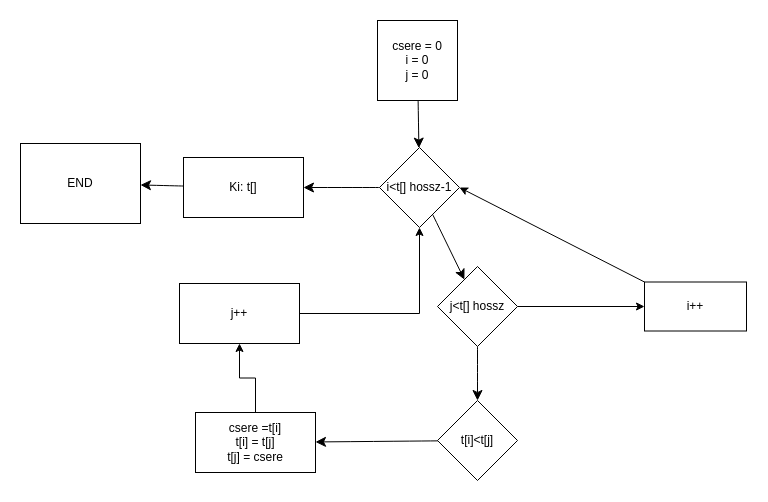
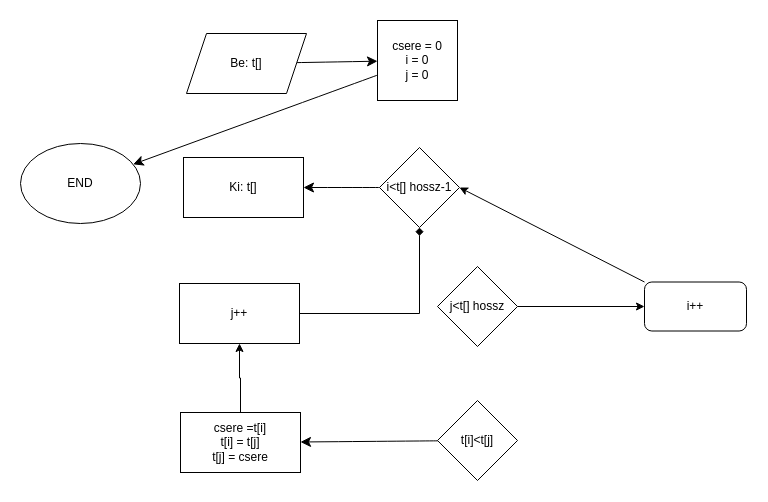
edge "Be: t[]" -> "csere = 0 i = 0 j = 0": added
node "Be: t[]": added
edge "csere = 0 i = 0 j = 0" -> "i<t[] hossz-1": now "csere = 0 i = 0 j = 0" -> "END"
node "END": shape rectangle -> ellipse
edge "Ki: t[]" -> "END": removed
edge "j++" -> "i<t[] hossz-1": arrowhead classic -> diamond
edge "i<t[] hossz-1" -> "j<t[] hossz": removed
node "i++": shape rectangle -> rounded rectangle
edge "j<t[] hossz" -> "t[i]<t[j]": removed
node "csere =t[i] t[i] = t[j] t[j] = csere": moved (256, 443) -> (241, 443)
